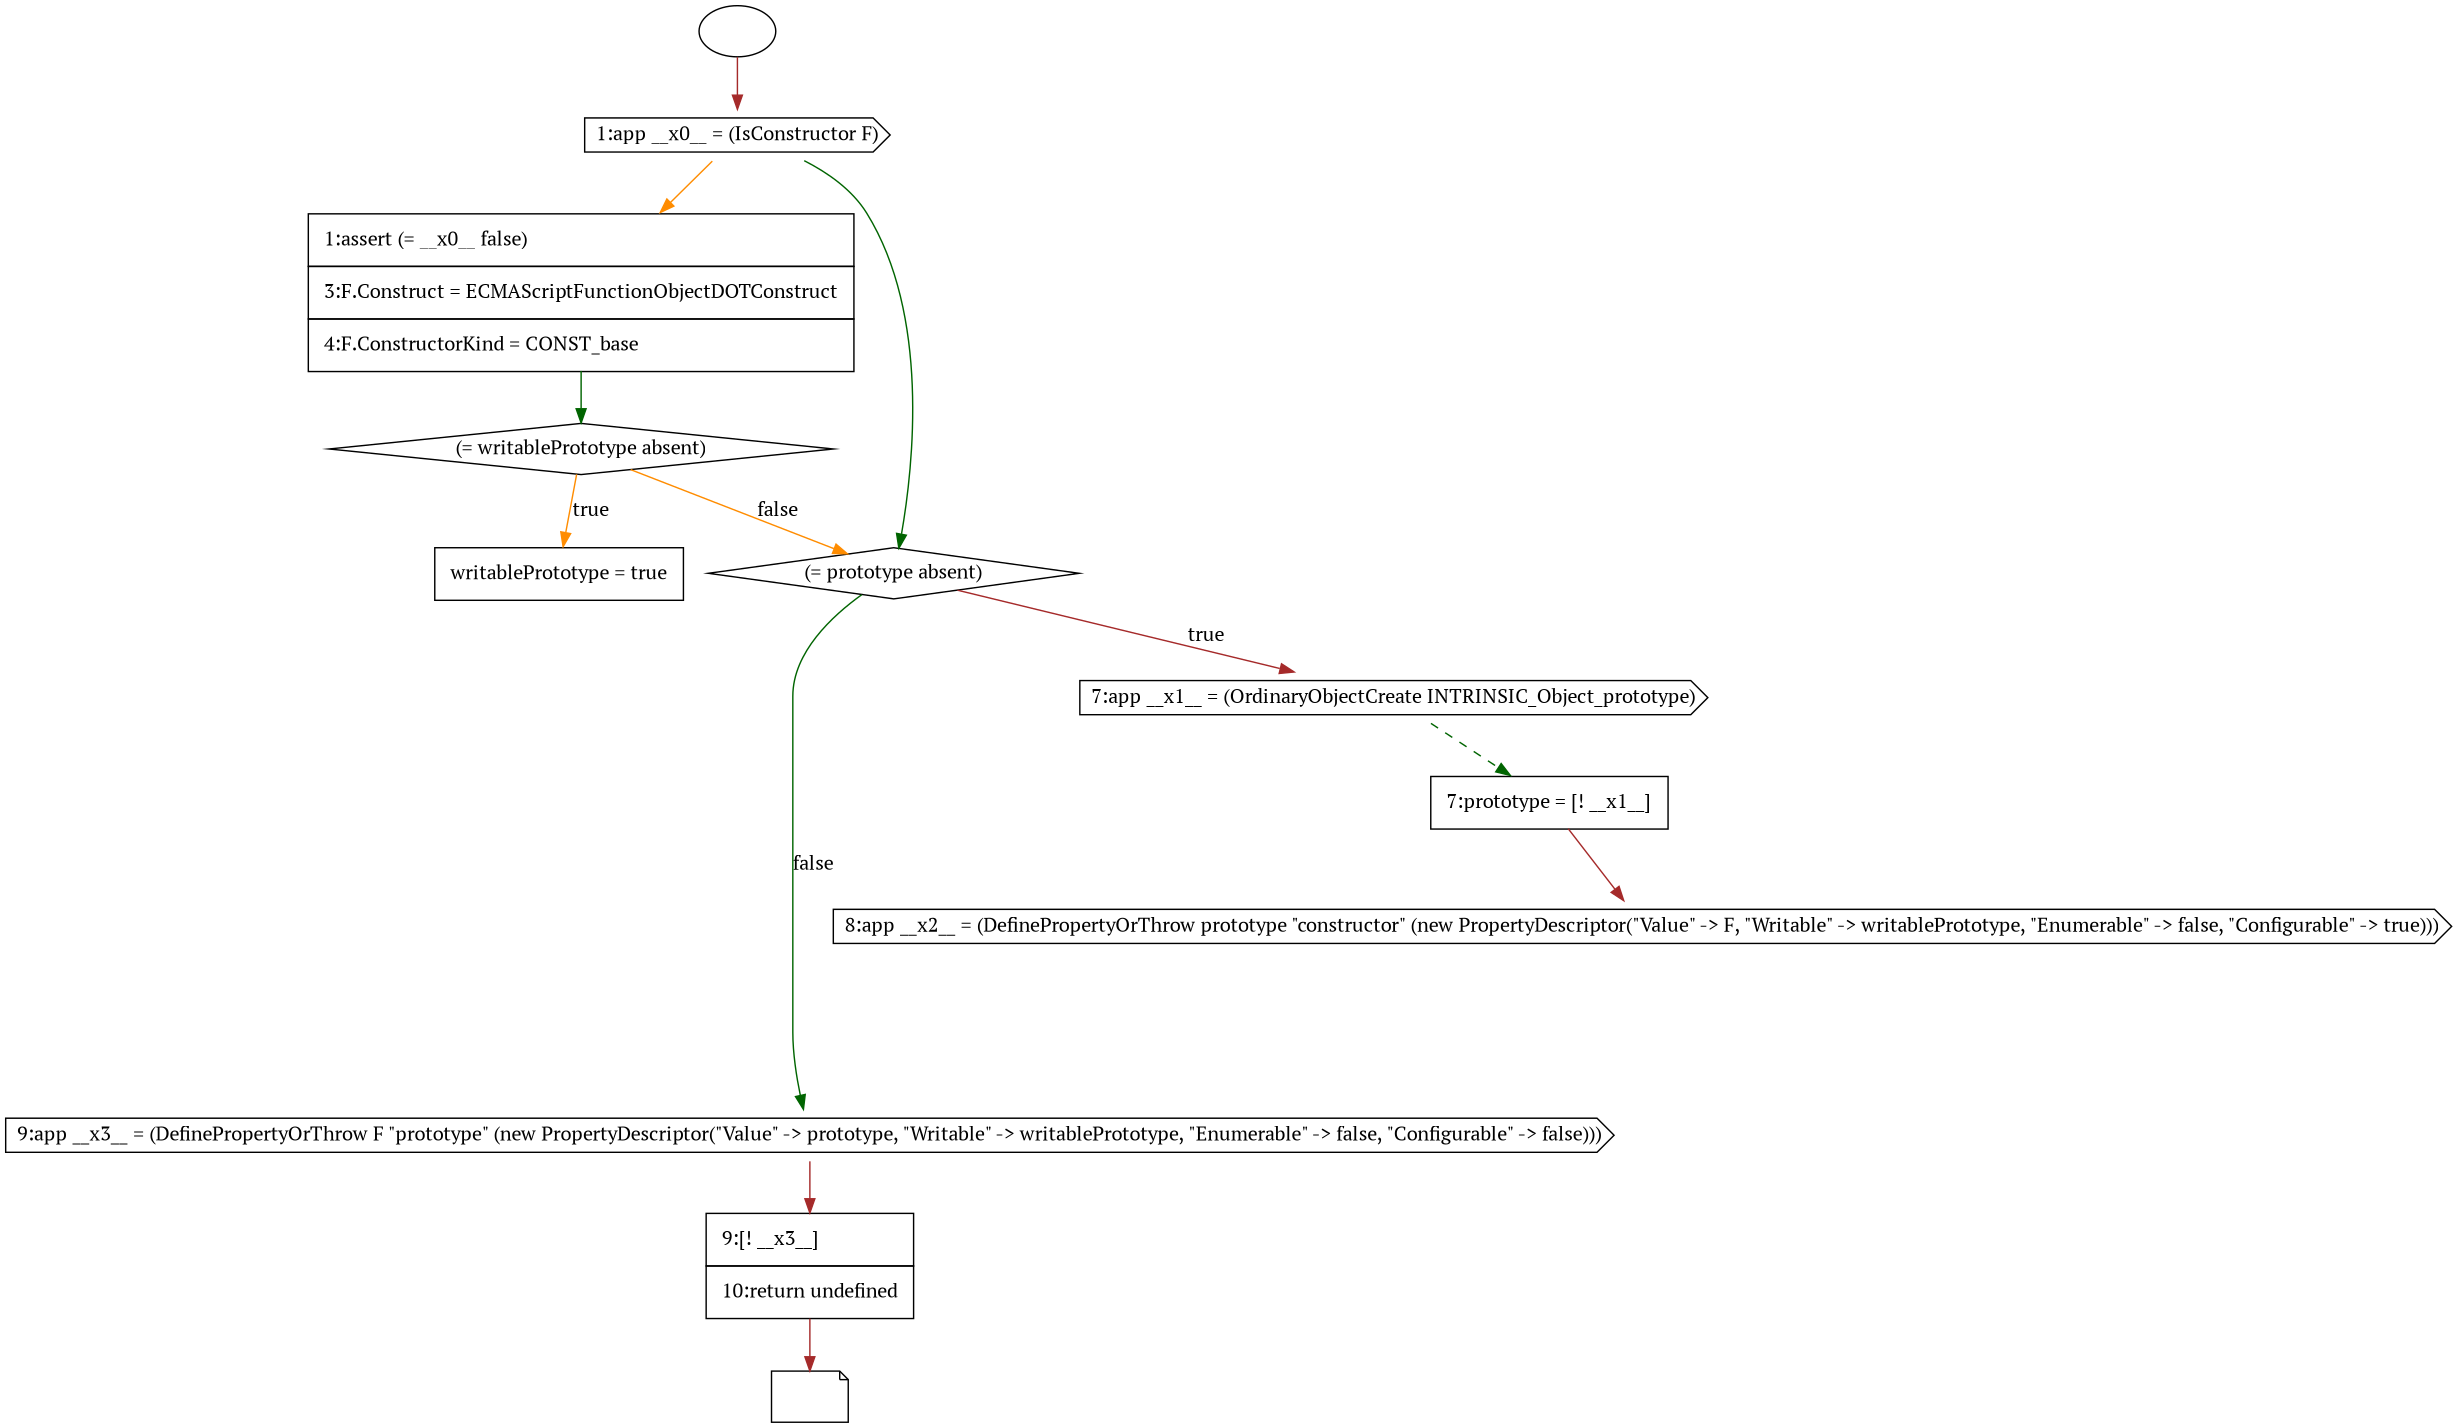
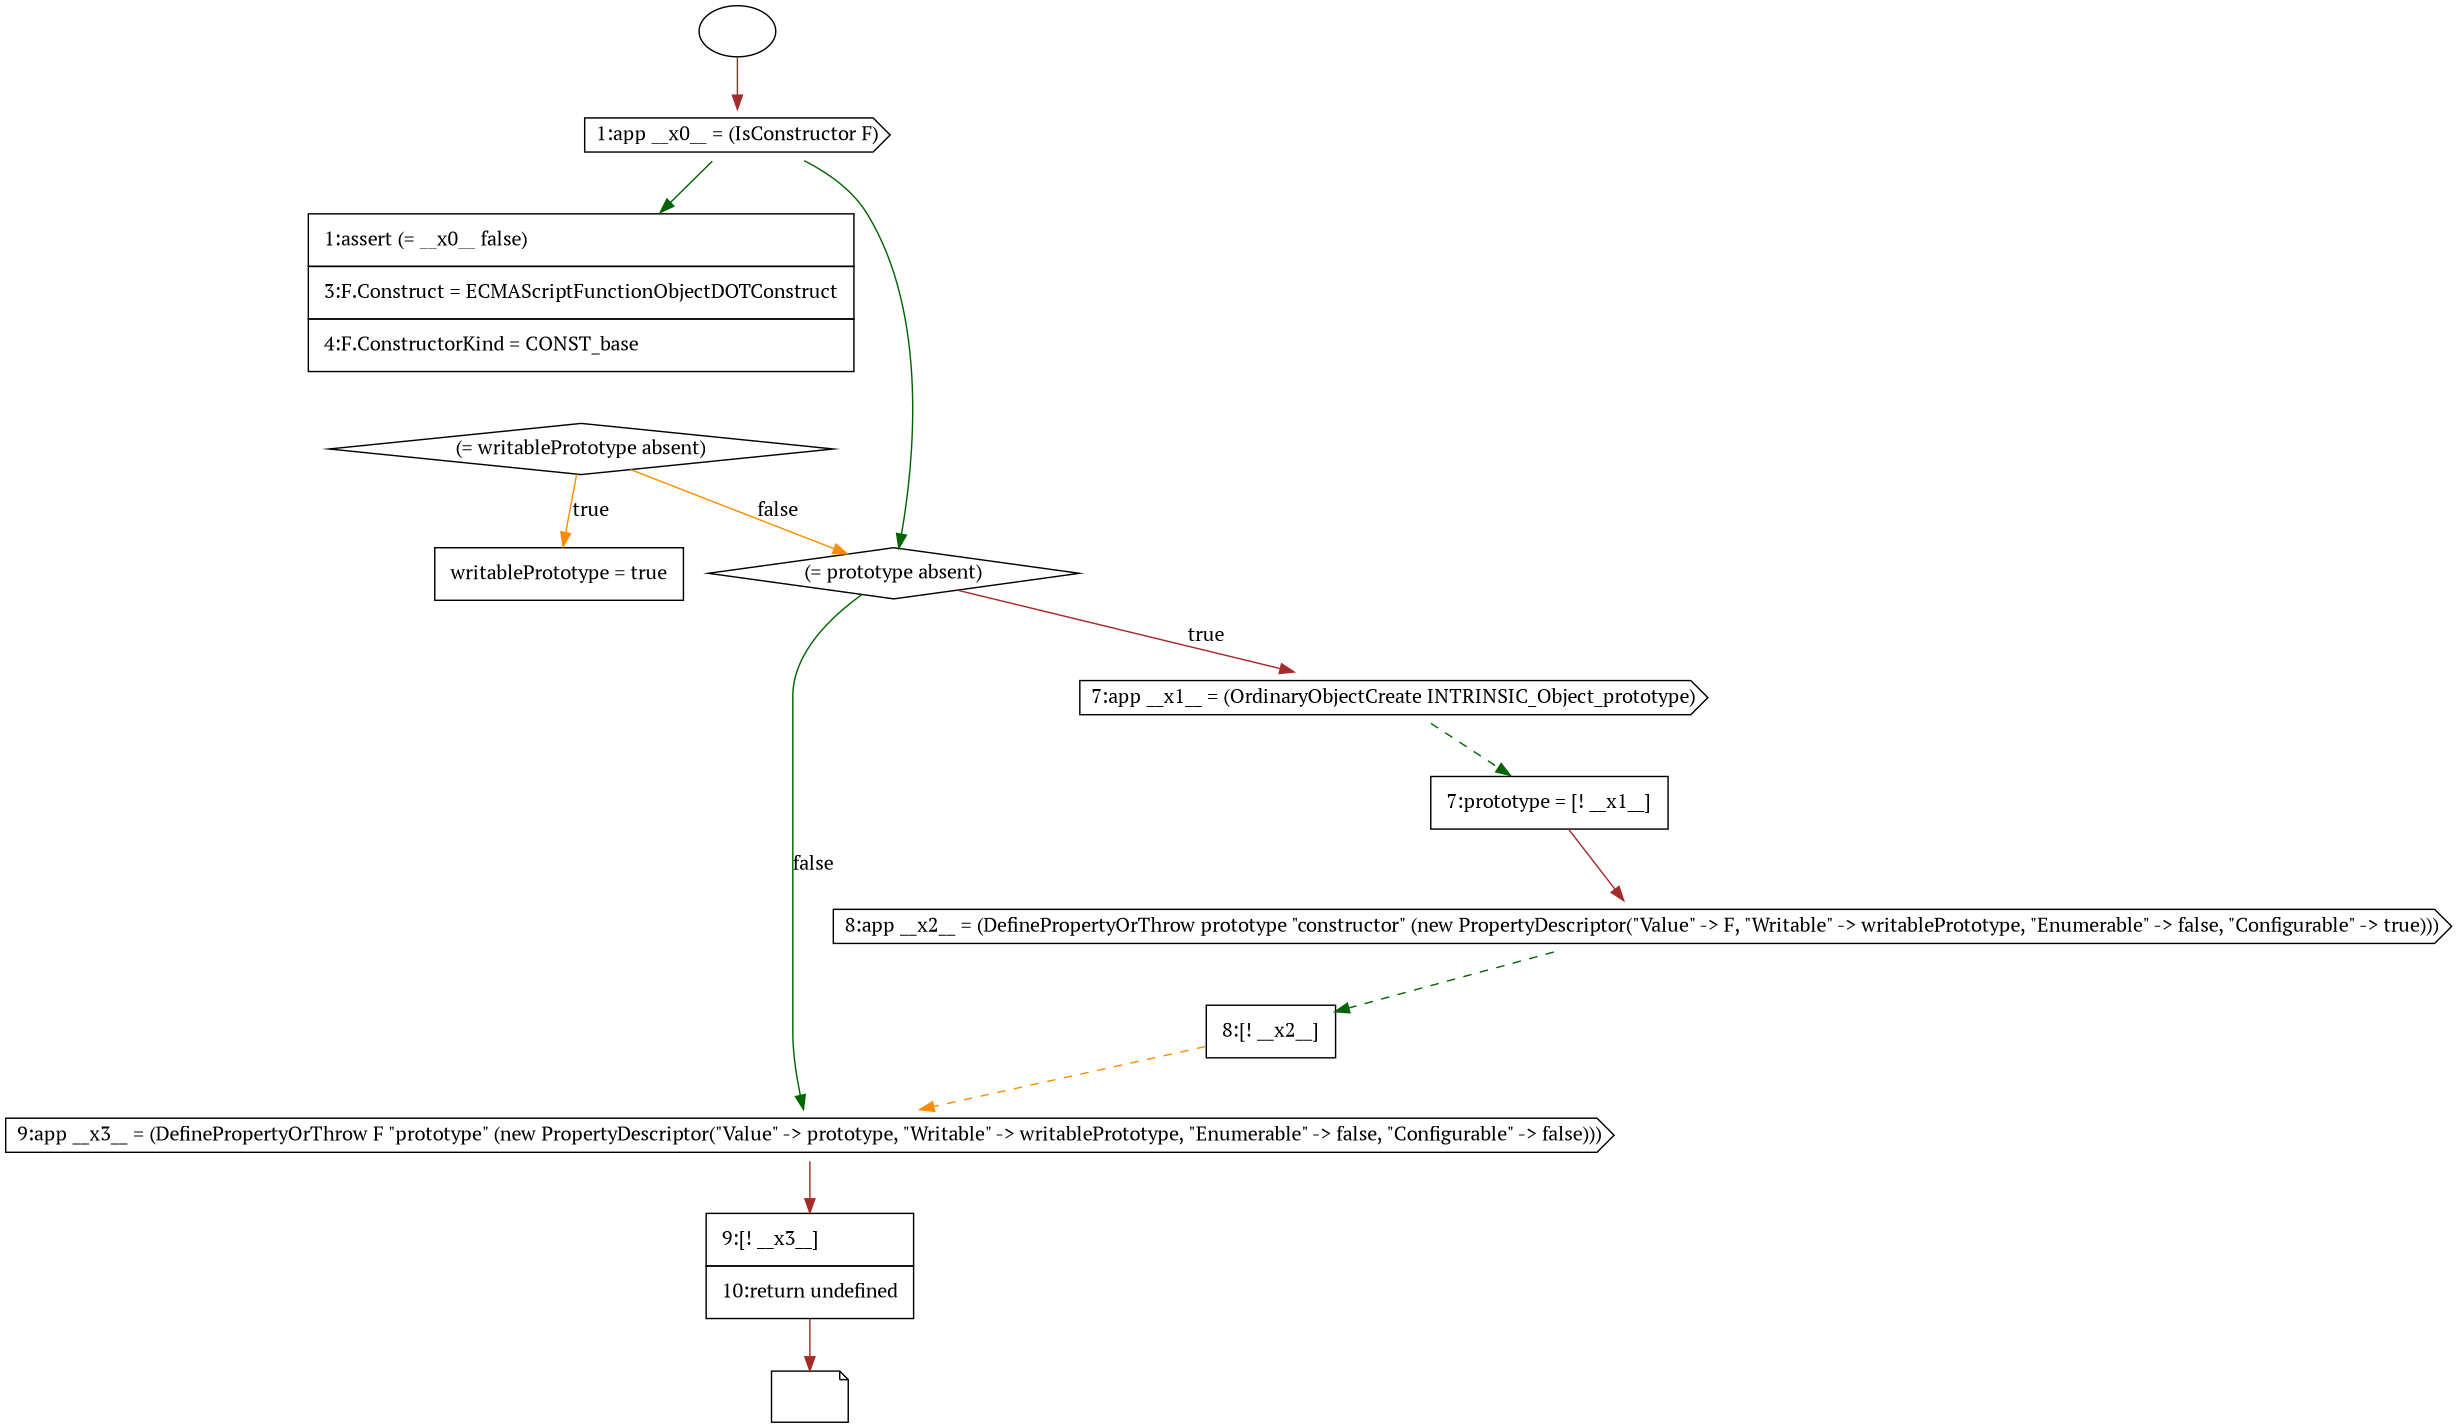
edge "1:app __x0__ = (IsConstructor F)" -> "1:assert (= __x0__ false)": color darkorange -> darkgreen
edge "1:assert (= __x0__ false)" -> "(= writablePrototype absent)": removed
node "8:[! __x2__]": added
